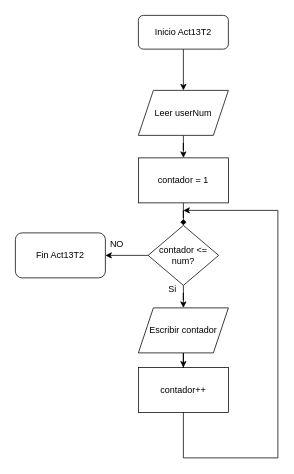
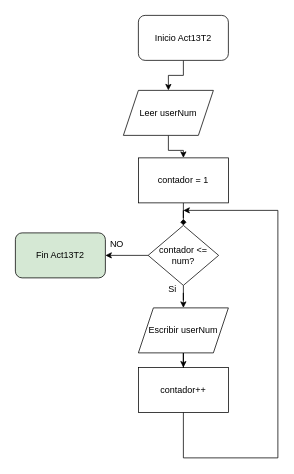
node "Inicio Act13T2": size 90x34 -> 90x45
node "Leer userNum": moved (183, 113) -> (168, 113)
node "Fin Act13T2": fillcolor #ffffff -> #d5e8d4
node "Escribir contador": label "Escribir contador" -> "Escribir userNum"
